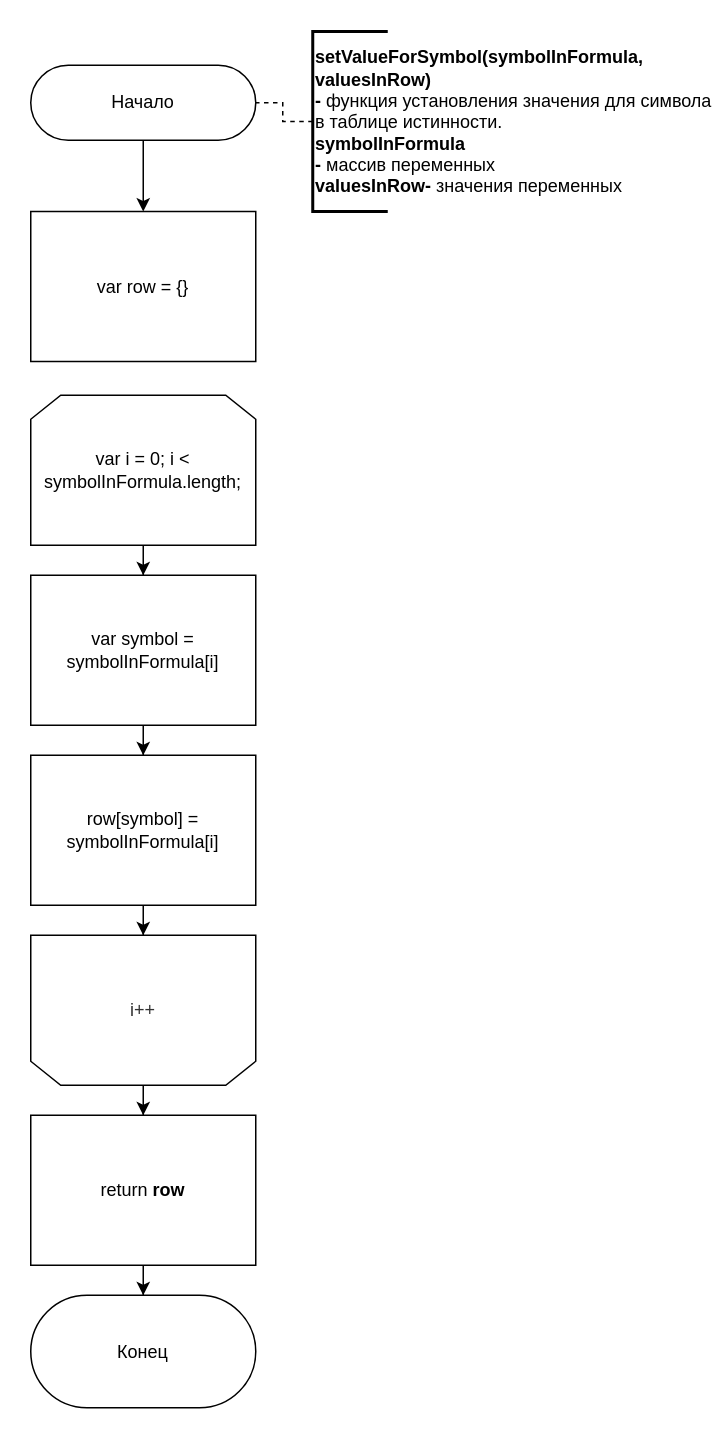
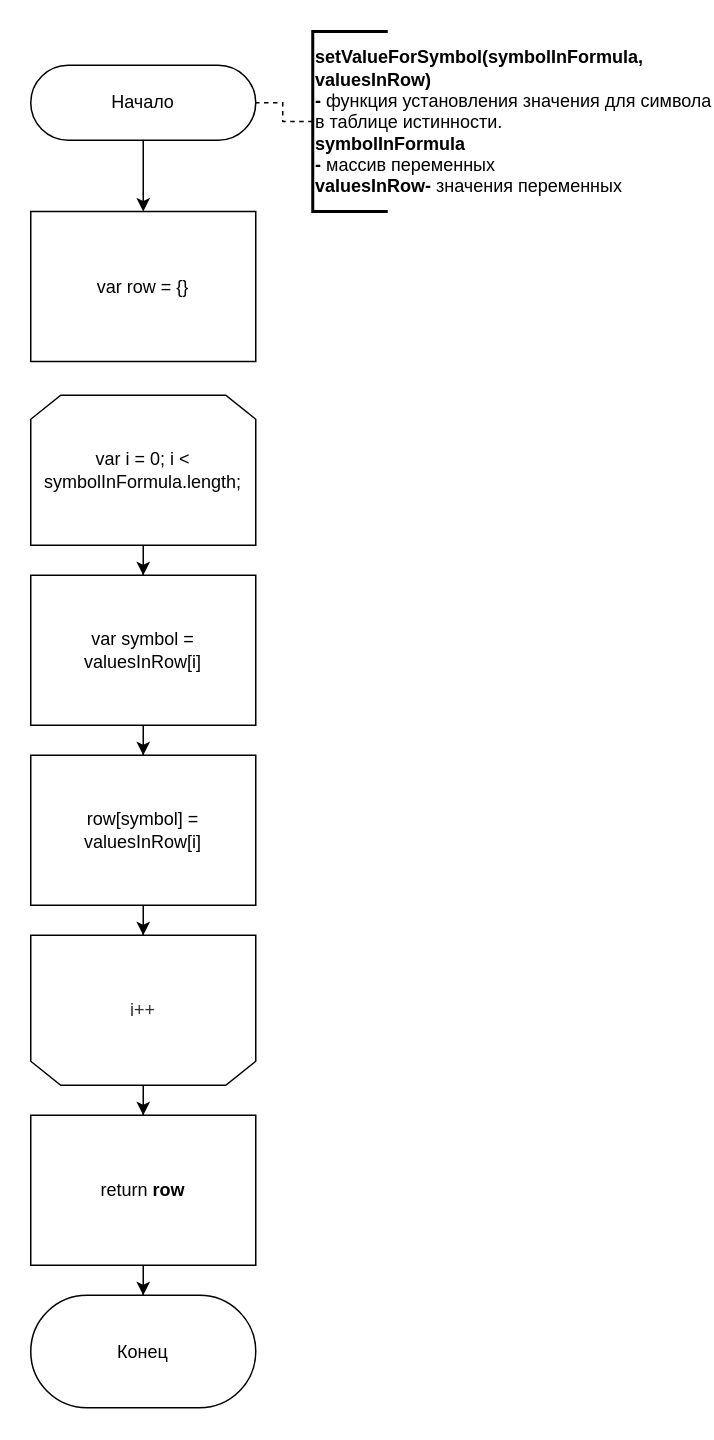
node "var symbol = symbolInFormula[i]": label "var symbol = symbolInFormula[i]" -> "var symbol = valuesInRow[i]"
node "row[symbol] = symbolInFormula[i]": label "row[symbol] = symbolInFormula[i]" -> "row[symbol] = valuesInRow[i]"
